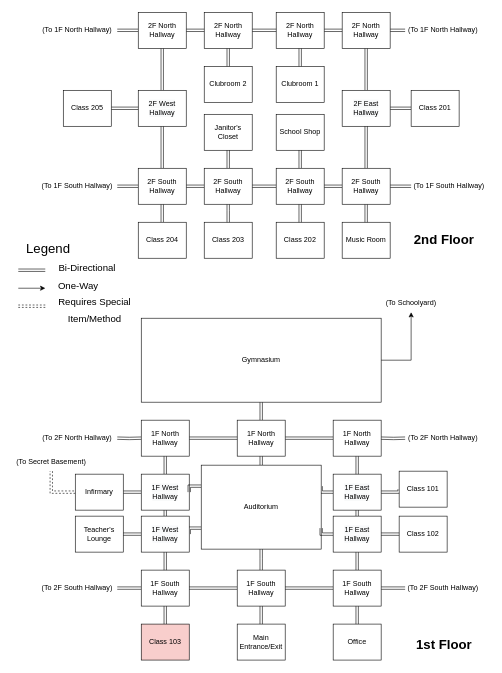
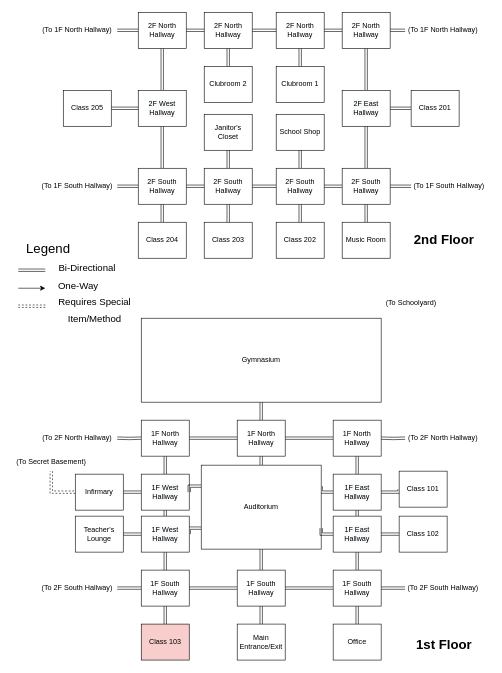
edge "Gymnasium" -> "(To Schoolyard)": removed
